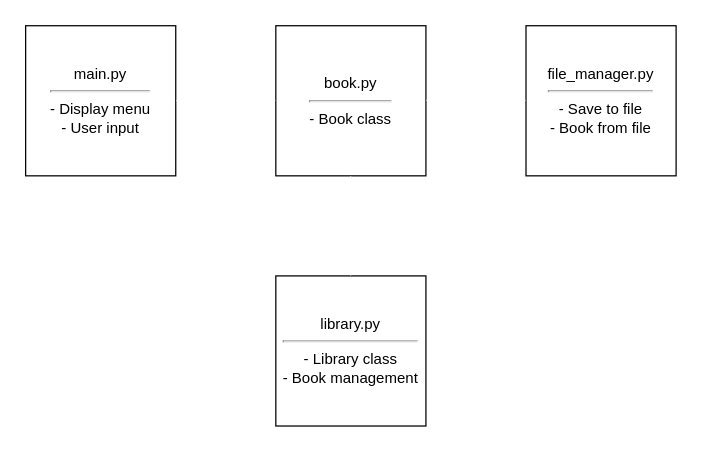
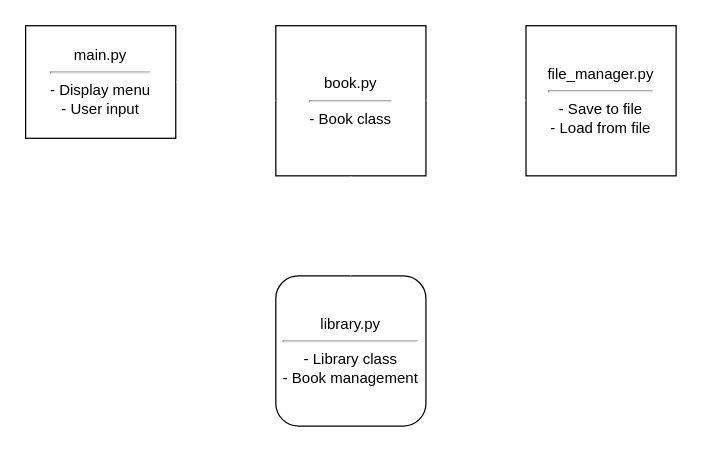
node "main.py - Display menu - User input": size 150x150 -> 150x113
node "file_manager.py - Save to file - Book from file": label "file_manager.py - Save to file - Book from file" -> "file_manager.py - Save to file - Load from file"
node "library.py - Library class - Book management": shape rectangle -> rounded rectangle
